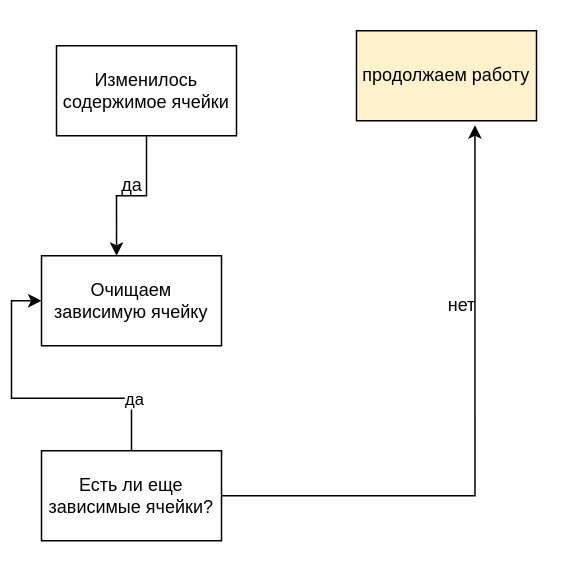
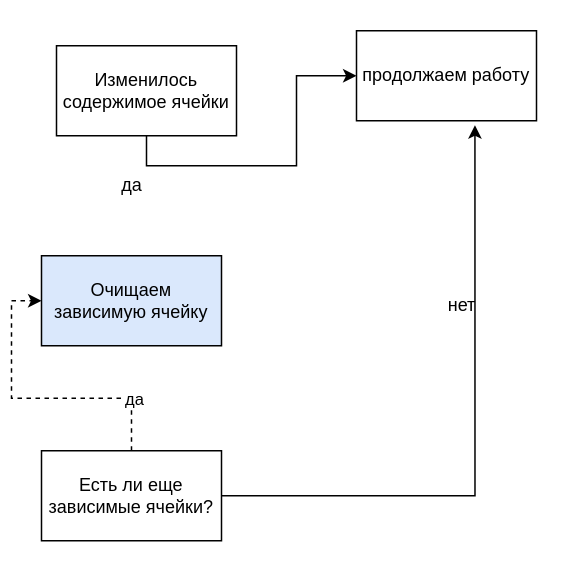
node "продолжаем работу": fillcolor #fff2cc -> #ffffff
edge "Изменилось содержимое ячейки" -> "Очищаем зависимую ячейку": now "Изменилось содержимое ячейки" -> "продолжаем работу"
node "Очищаем зависимую ячейку": fillcolor #ffffff -> #dae8fc
edge "Есть ли еще зависимые ячейки?" -> "Очищаем зависимую ячейку": style solid -> dashed
